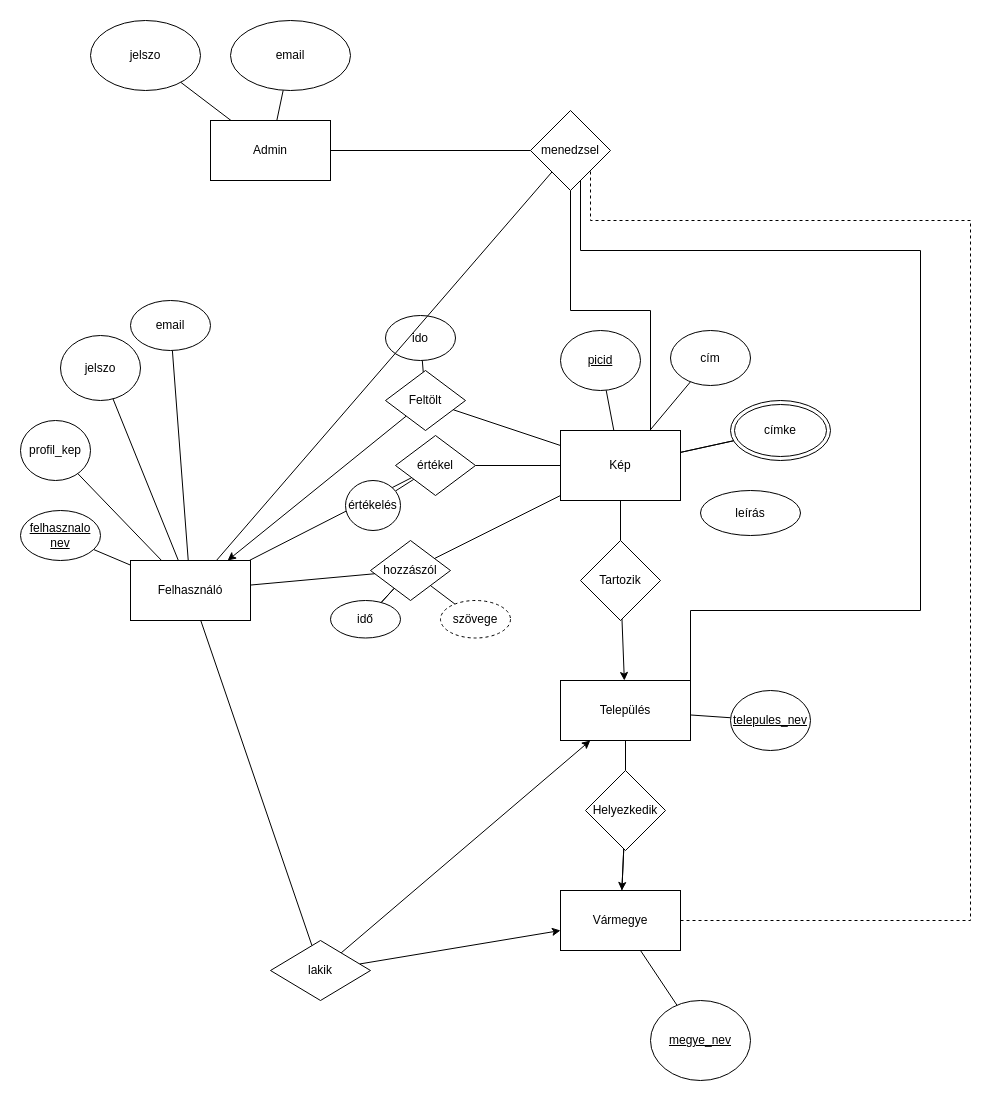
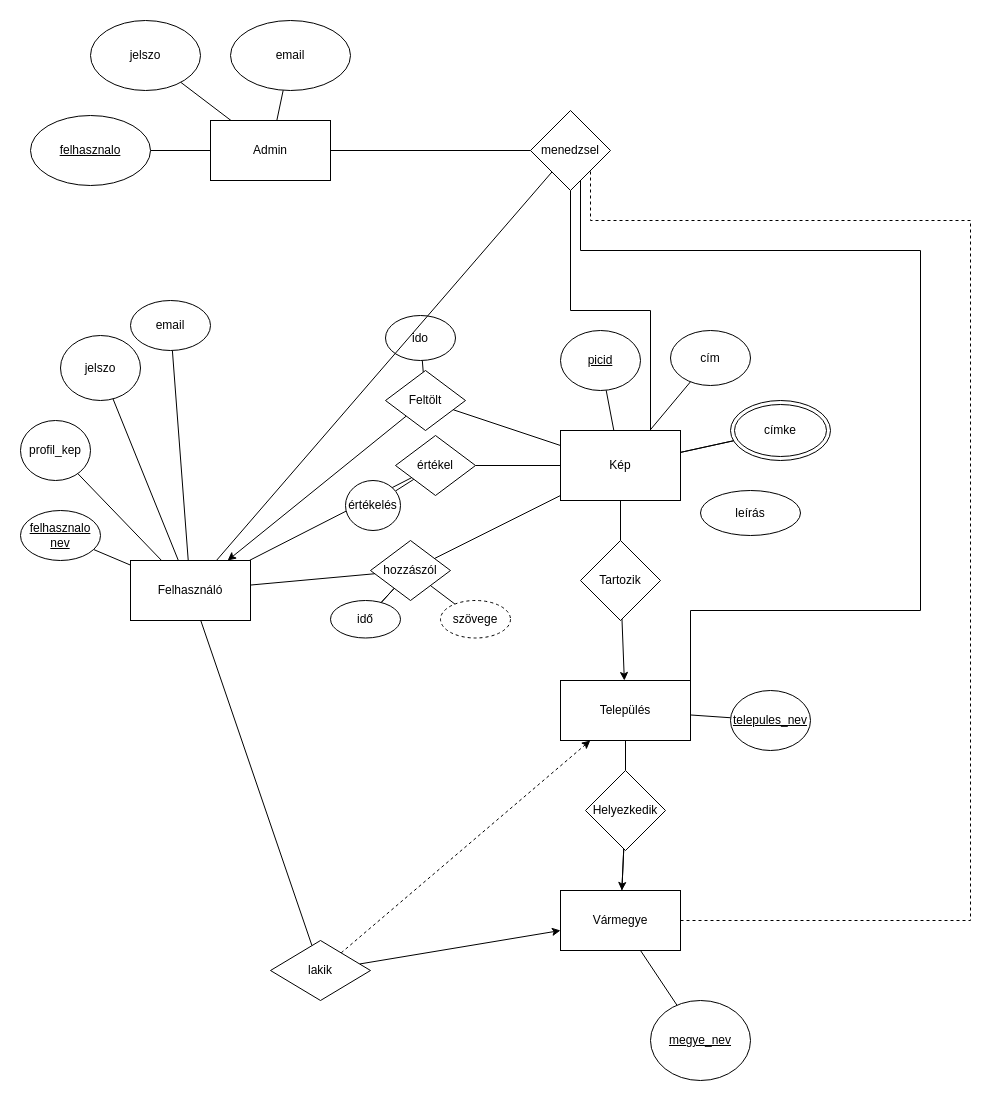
node "felhasznalo": added
edge "felhasznalo" -- "Admin": added
edge "lakik" -> "Település": style solid -> dashed
